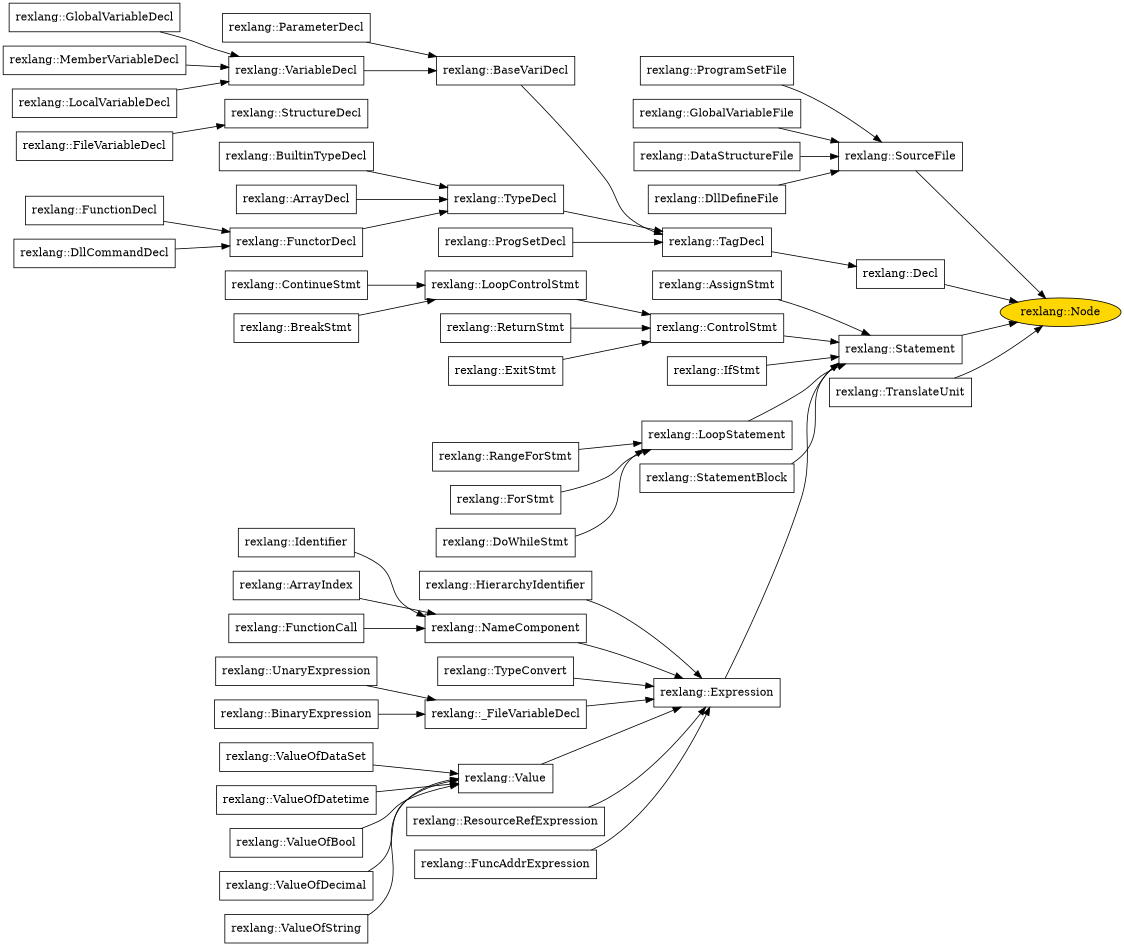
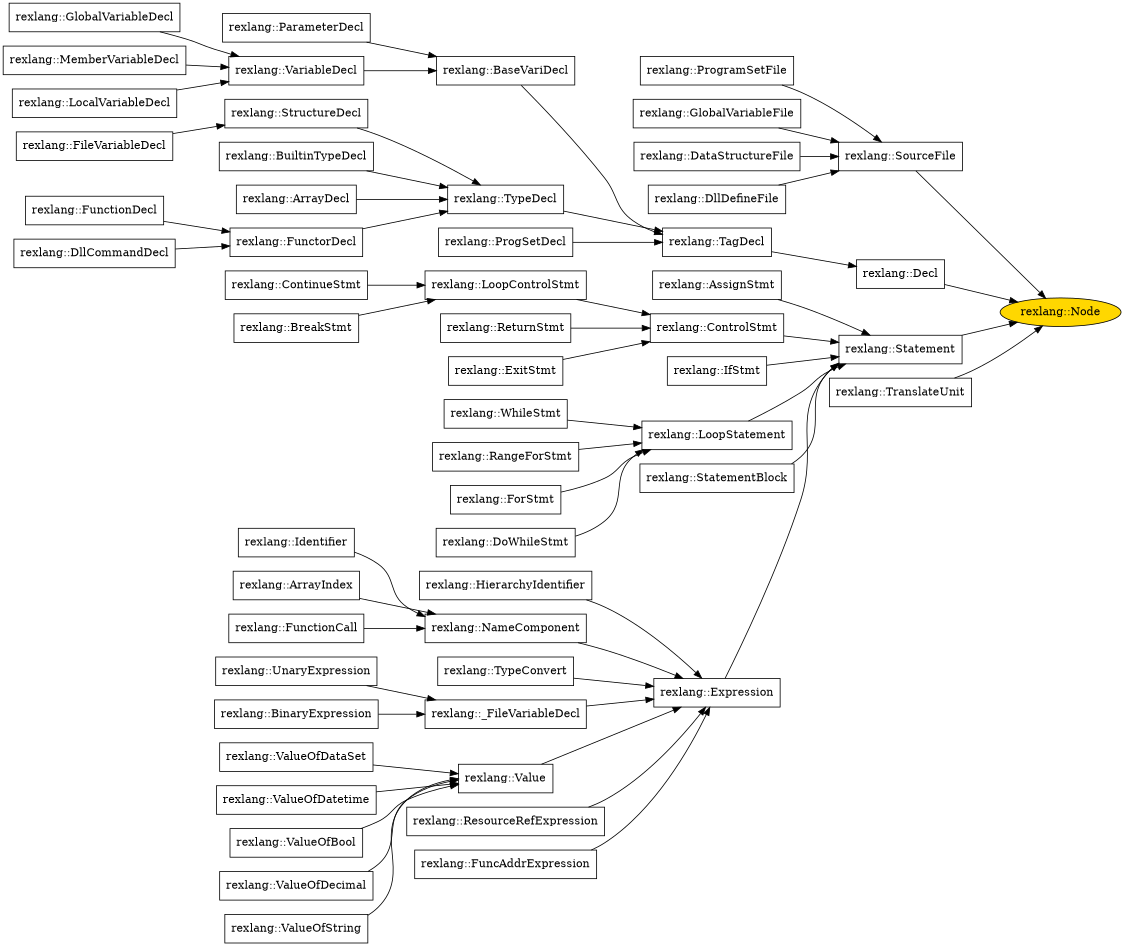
edge "rexlang::StructureDecl" -> "rexlang::TypeDecl": added
node "rexlang::WhileStmt": added
